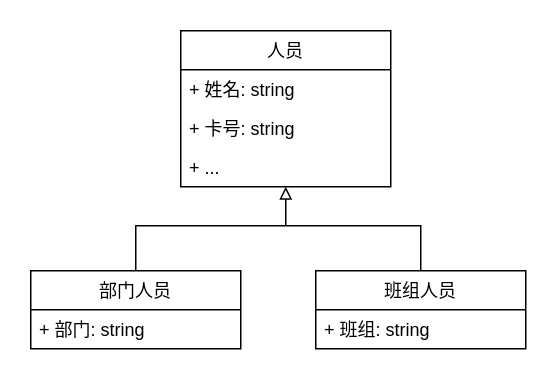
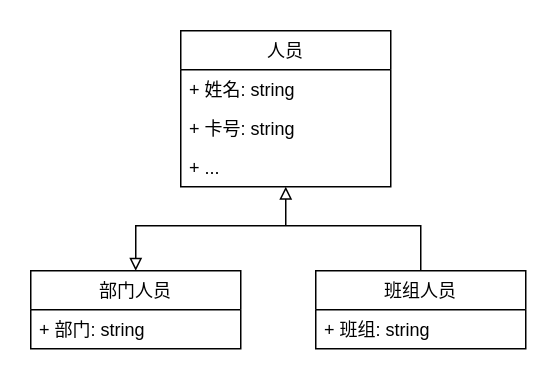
edge "部门人员" -- "班组人员": arrowhead none -> block
